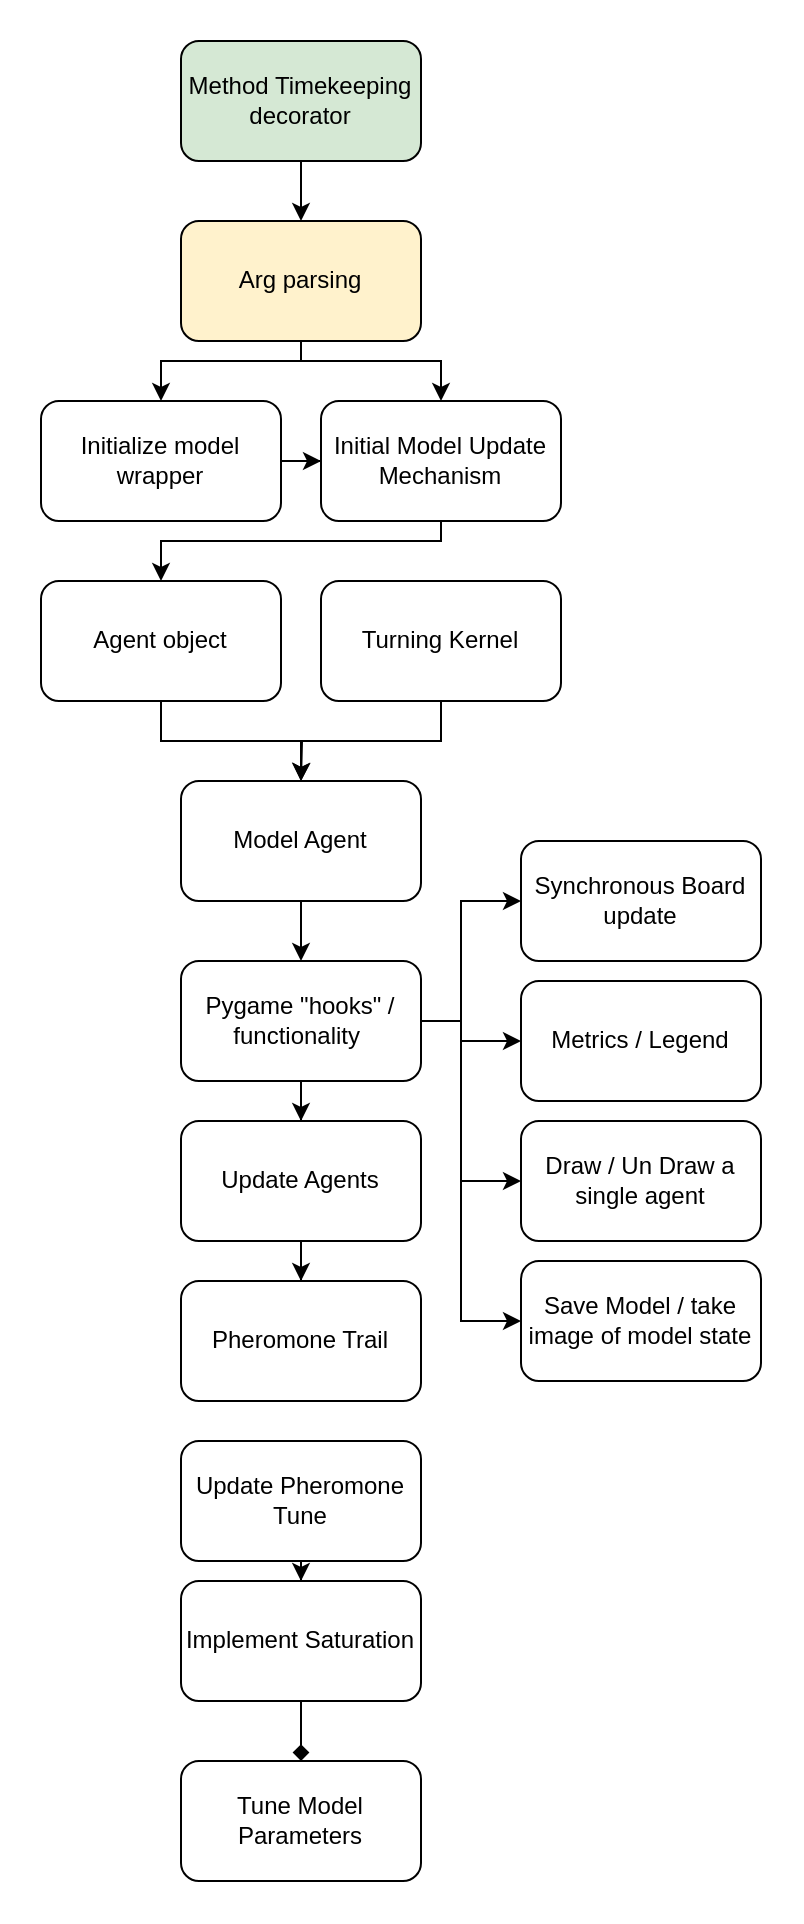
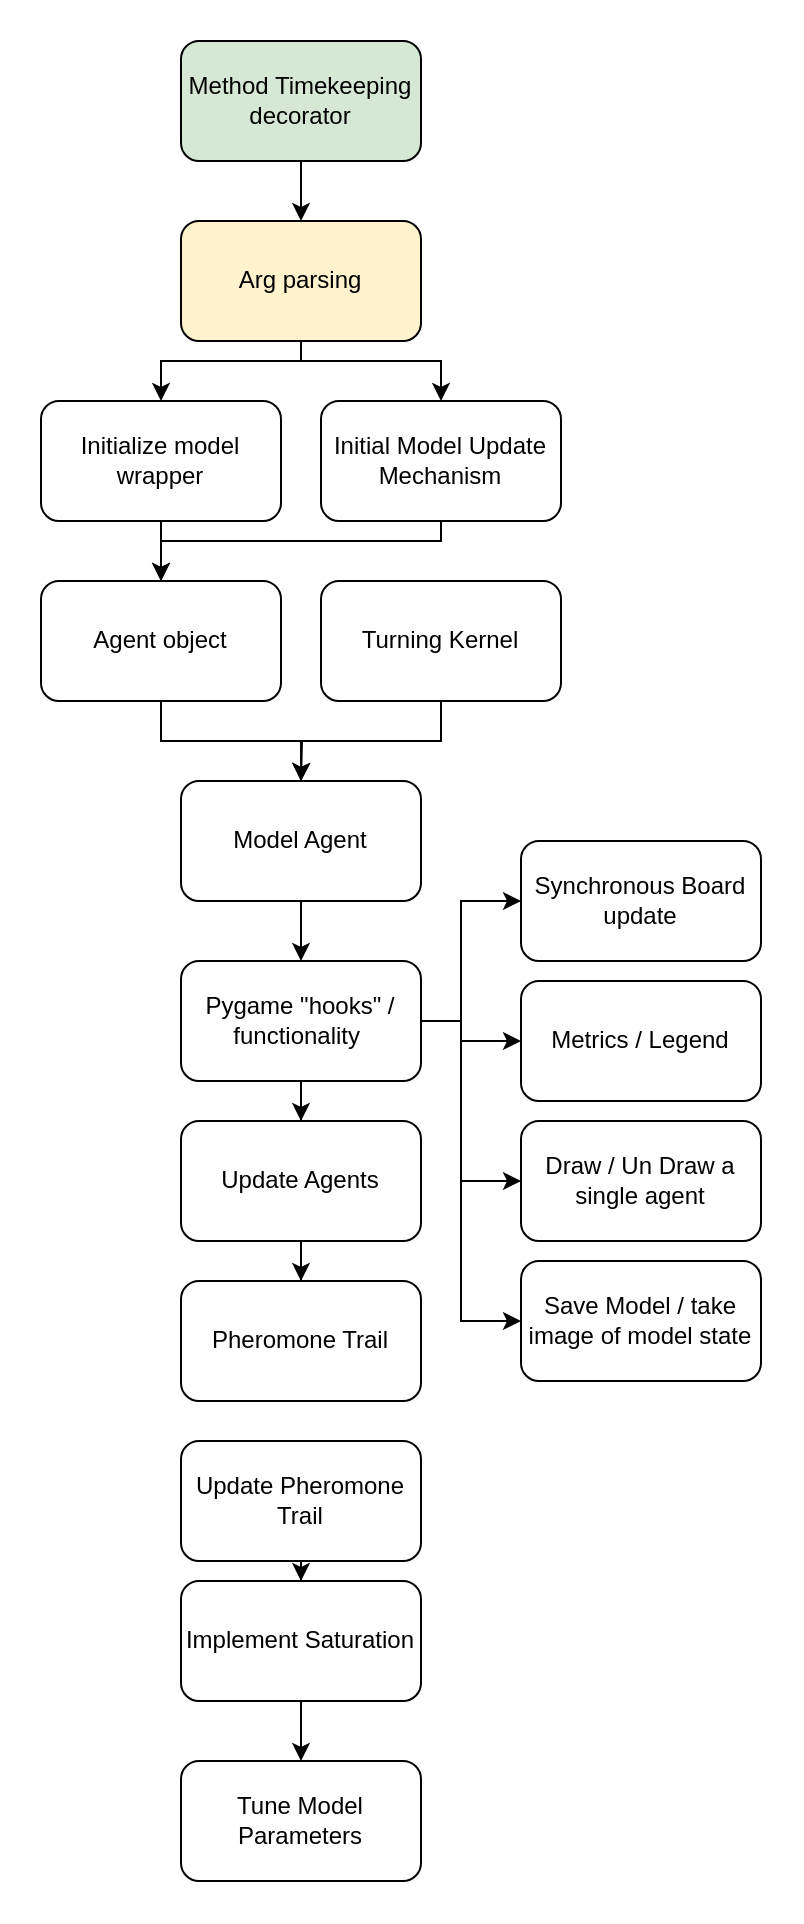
edge "Initialize model wrapper" -> "Initial Model Update Mechanism": now "Initialize model wrapper" -> "Agent object"
node "Update Pheromone Tune": label "Update Pheromone Tune" -> "Update Pheromone Trail"
edge "Implement Saturation" -> "Tune Model Parameters": arrowhead diamond -> classic
